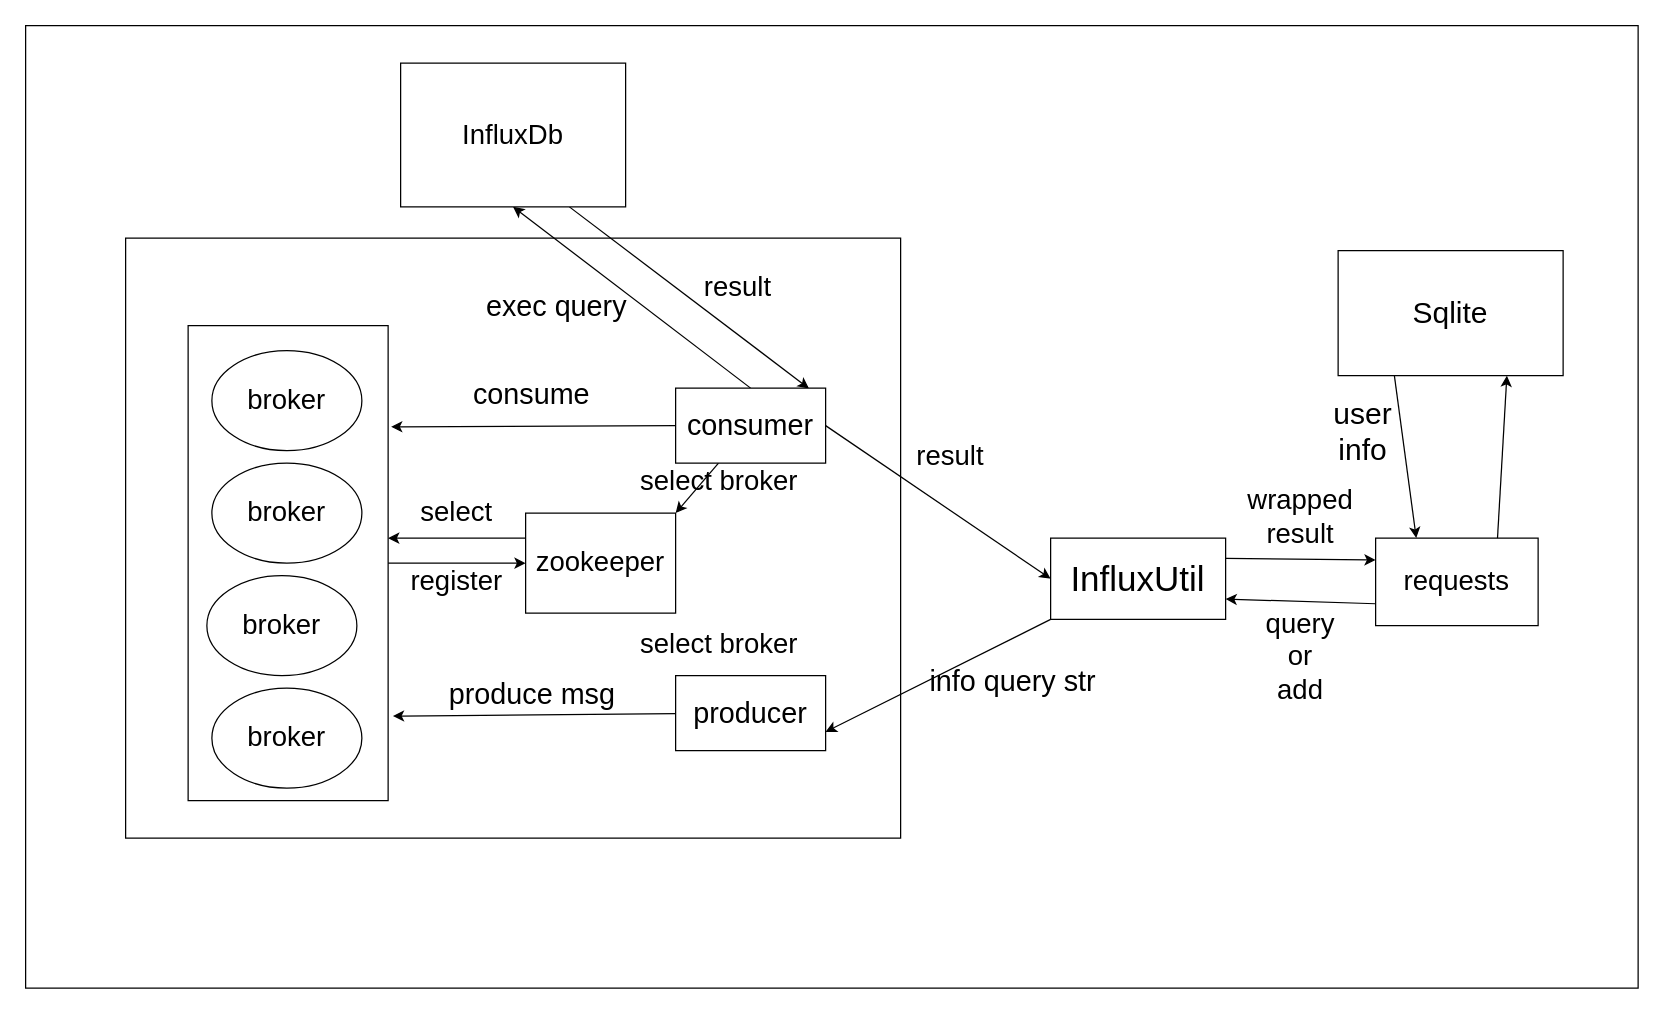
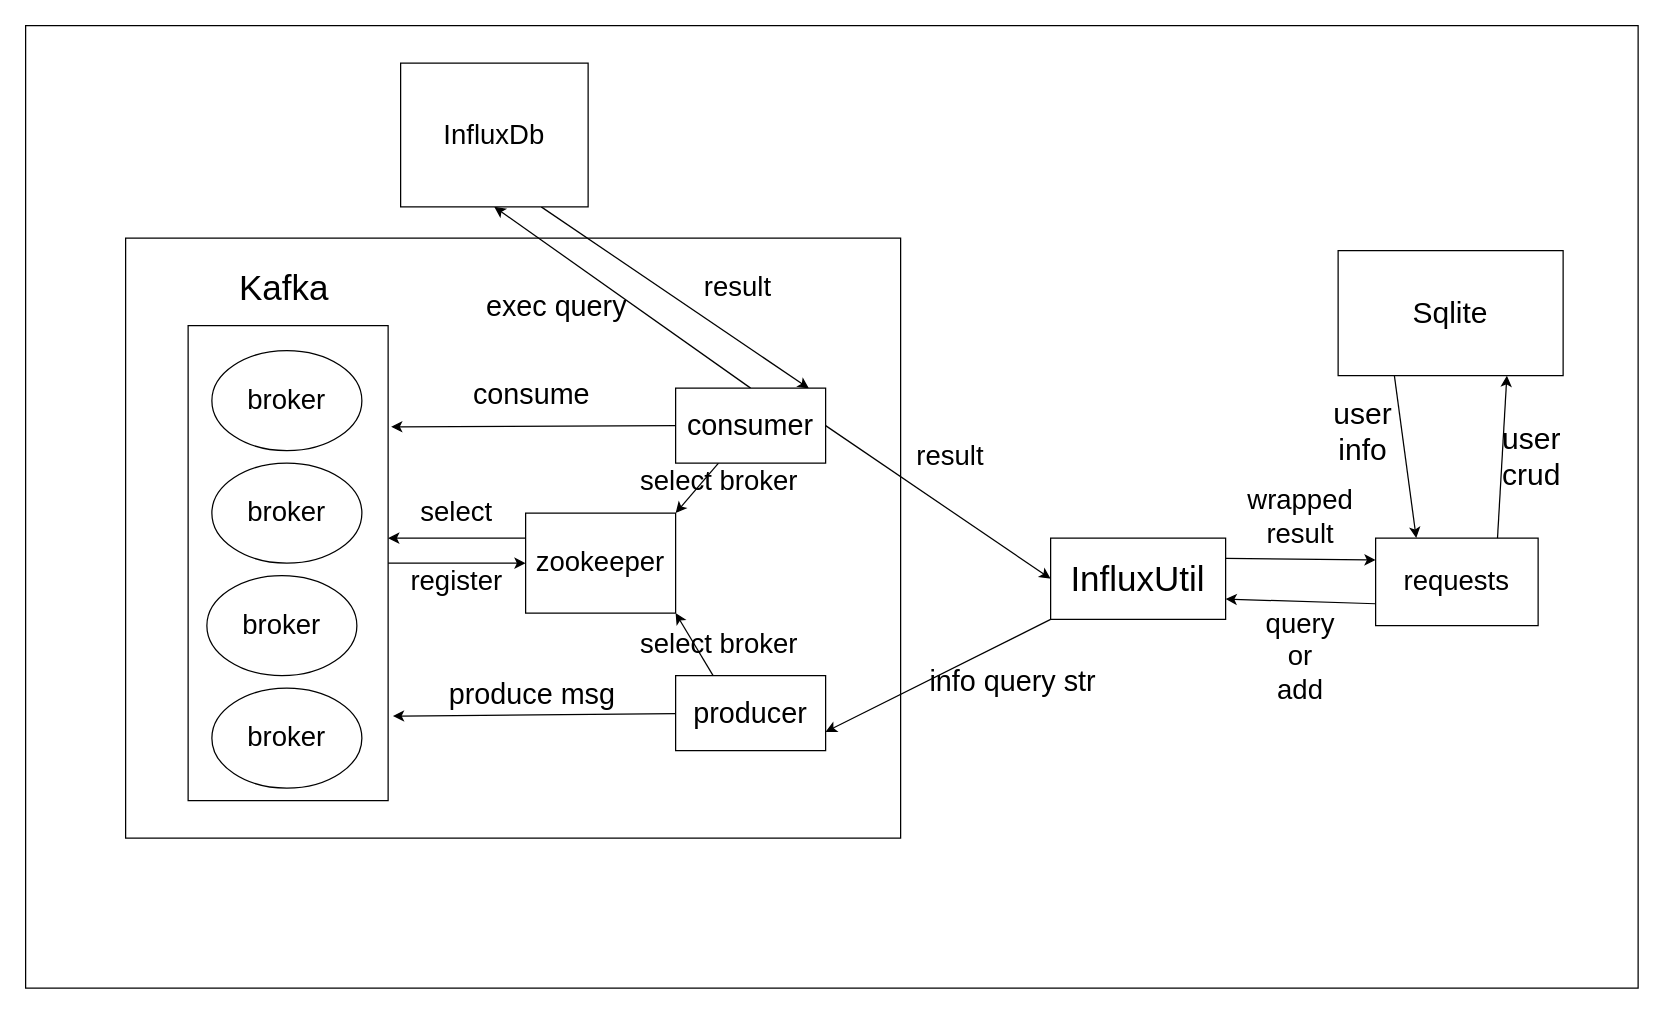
node "InfluxDb": size 225x144 -> 188x144
node "Kafka": added
node "user crud": added
edge "producer" -> "zookeeper": added
